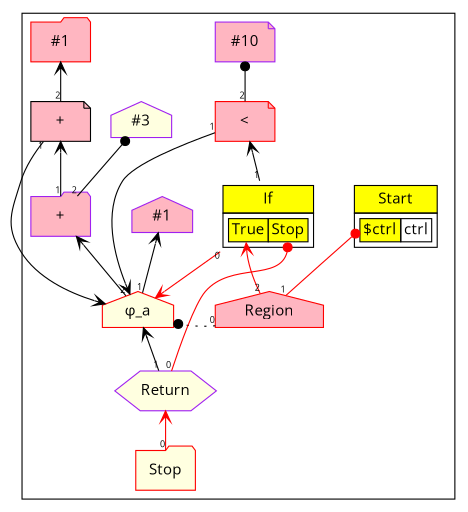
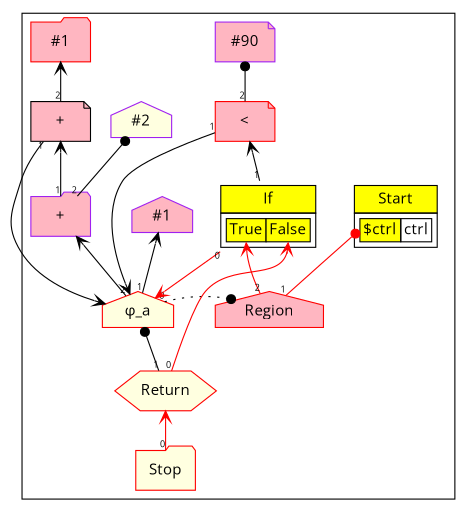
node "#10": label "#10" -> "#90"
node "#3": label "#3" -> "#2"
node "If": text "Stop" -> "False"
edge "Return" -> "If": arrowhead dot -> vee
edge "Region" -> "φ_a": reversed
edge "Return" -> "φ_a": arrowhead vee -> dot
node "Return": color purple -> red
